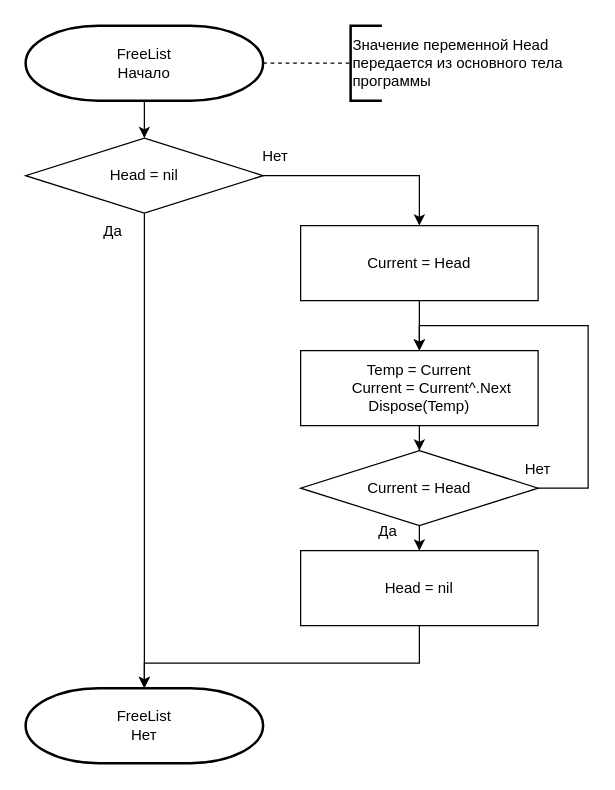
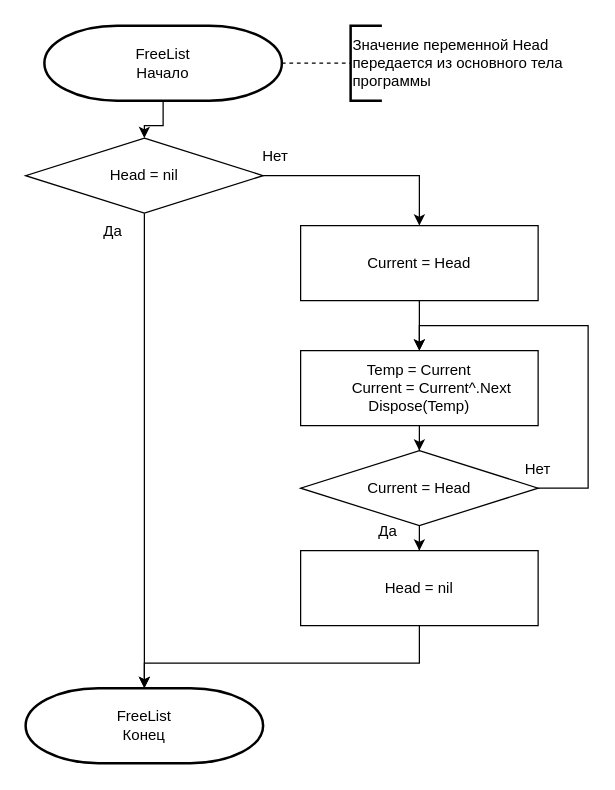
node "FreeList Начало": moved (144, 63) -> (163, 63)
node "FreeList Нет": label "FreeList Нет" -> "FreeList Конец"
